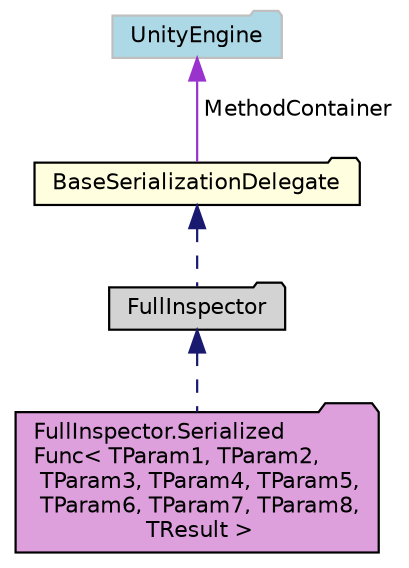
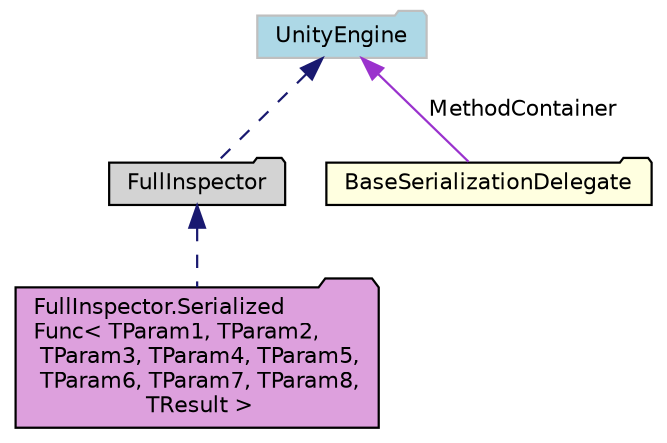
edge "FullInspector" -> "BaseSerializationDelegate": now "FullInspector" -> "UnityEngine"
